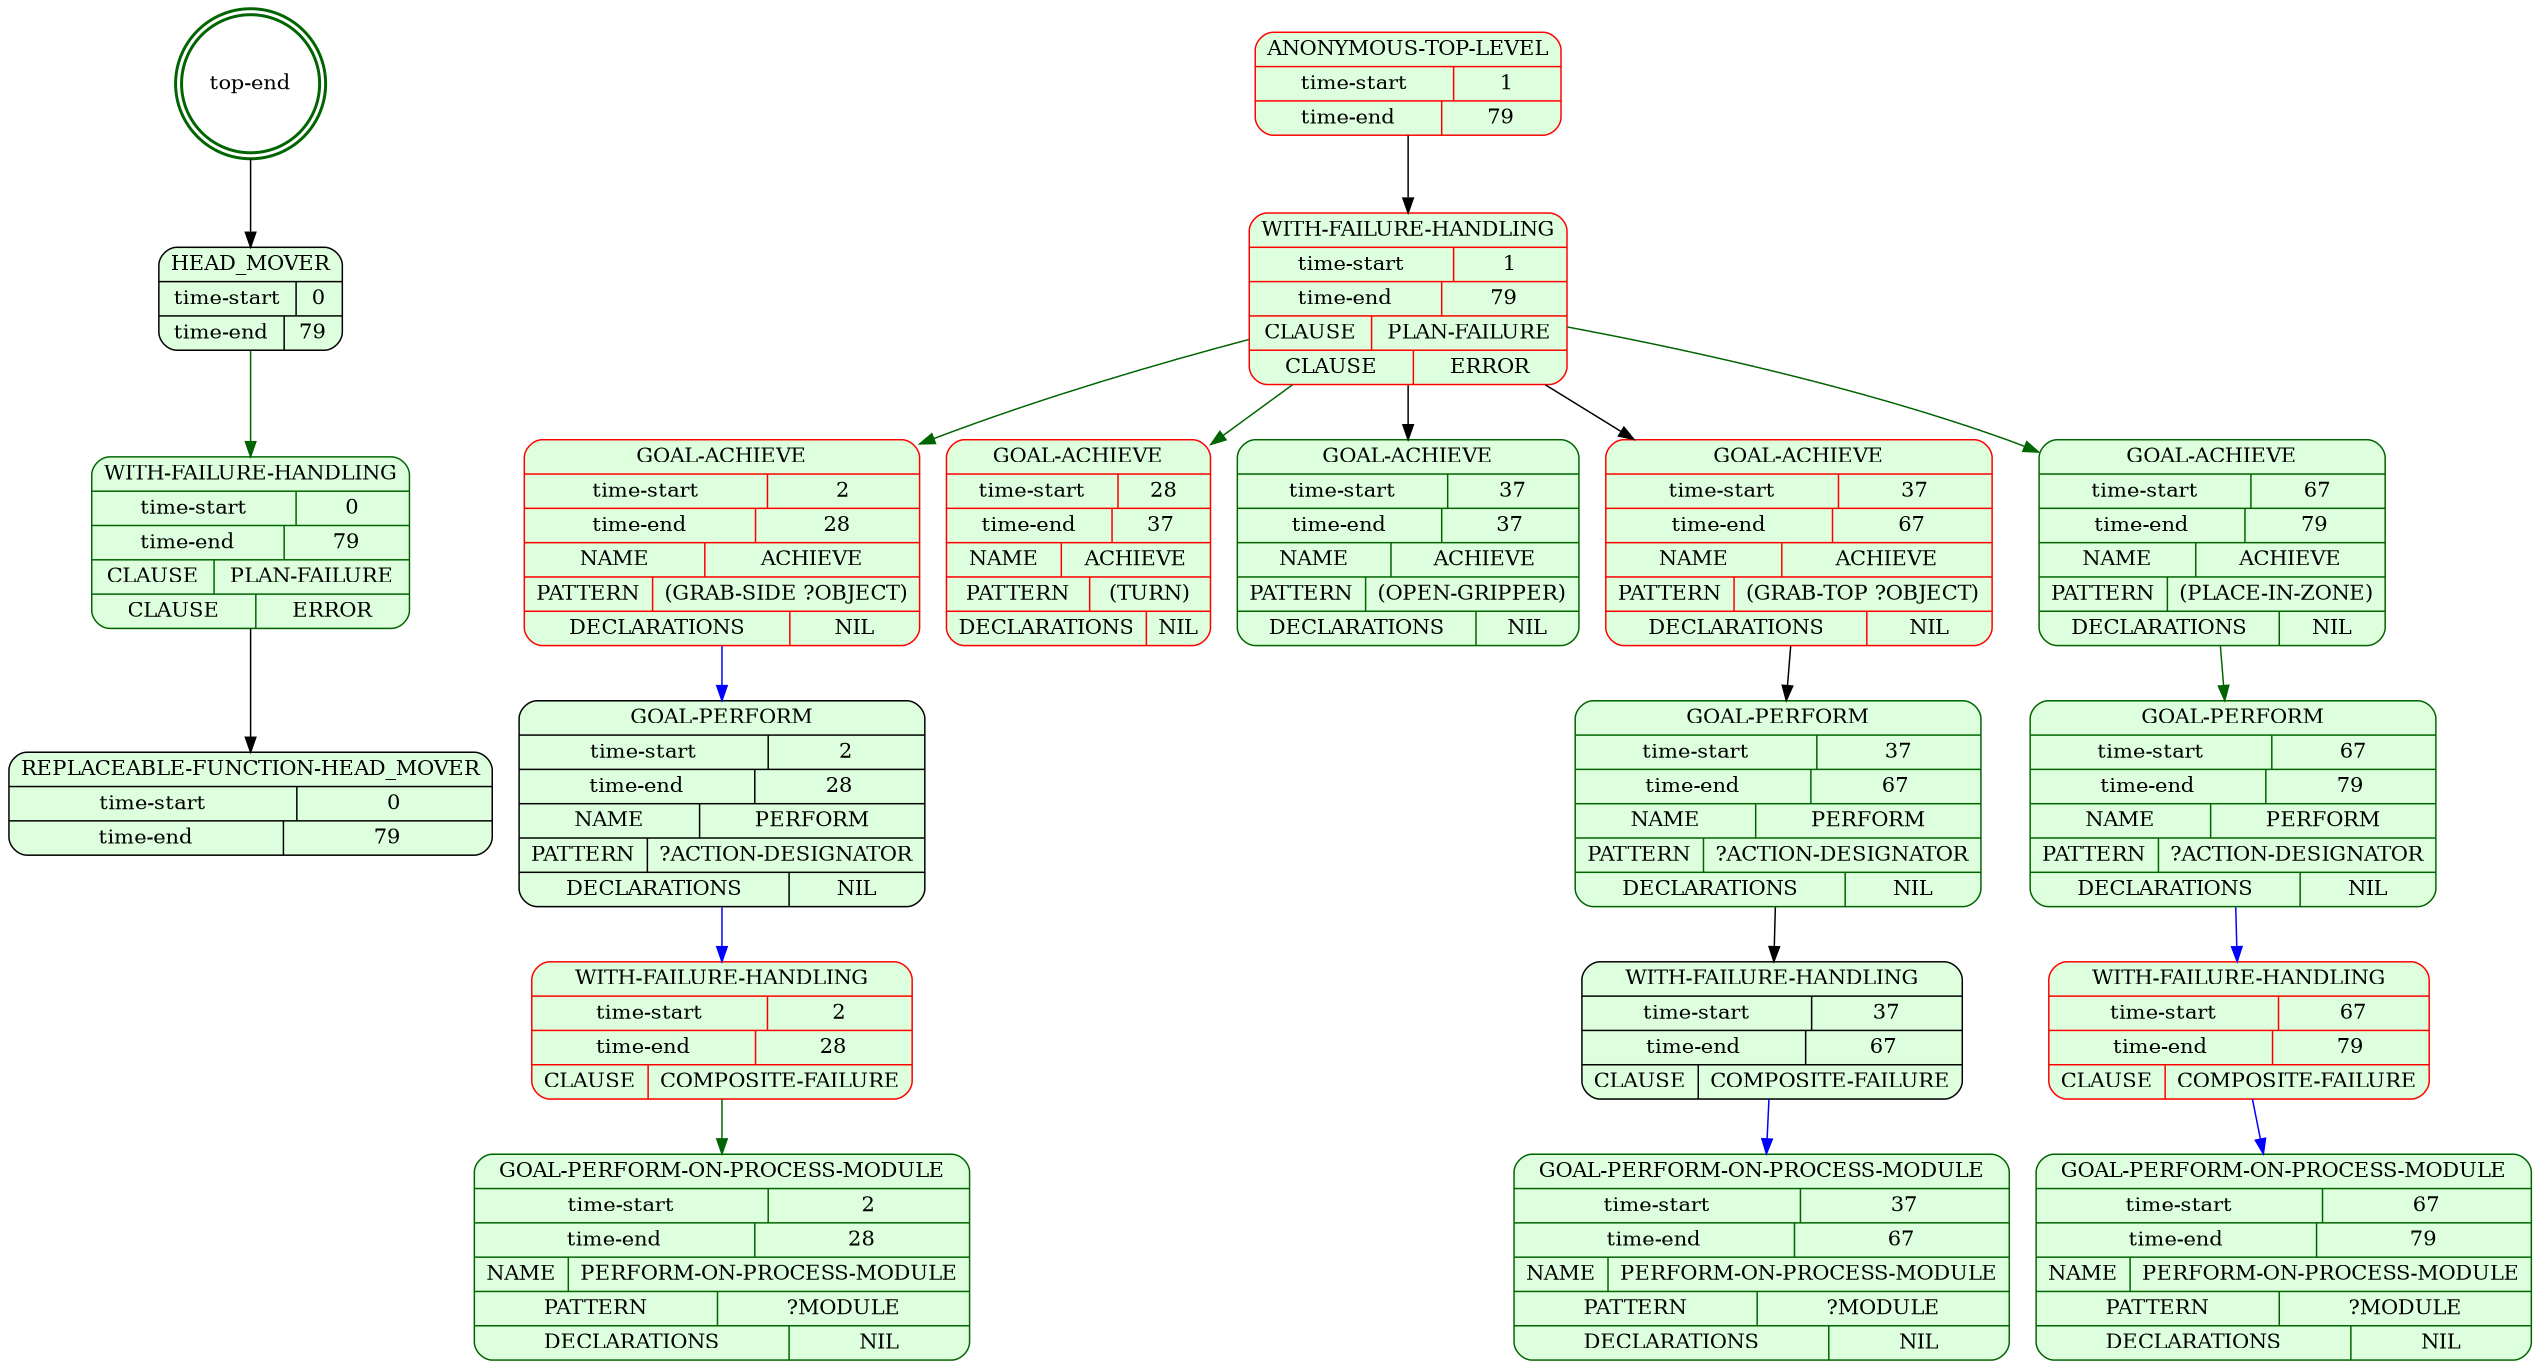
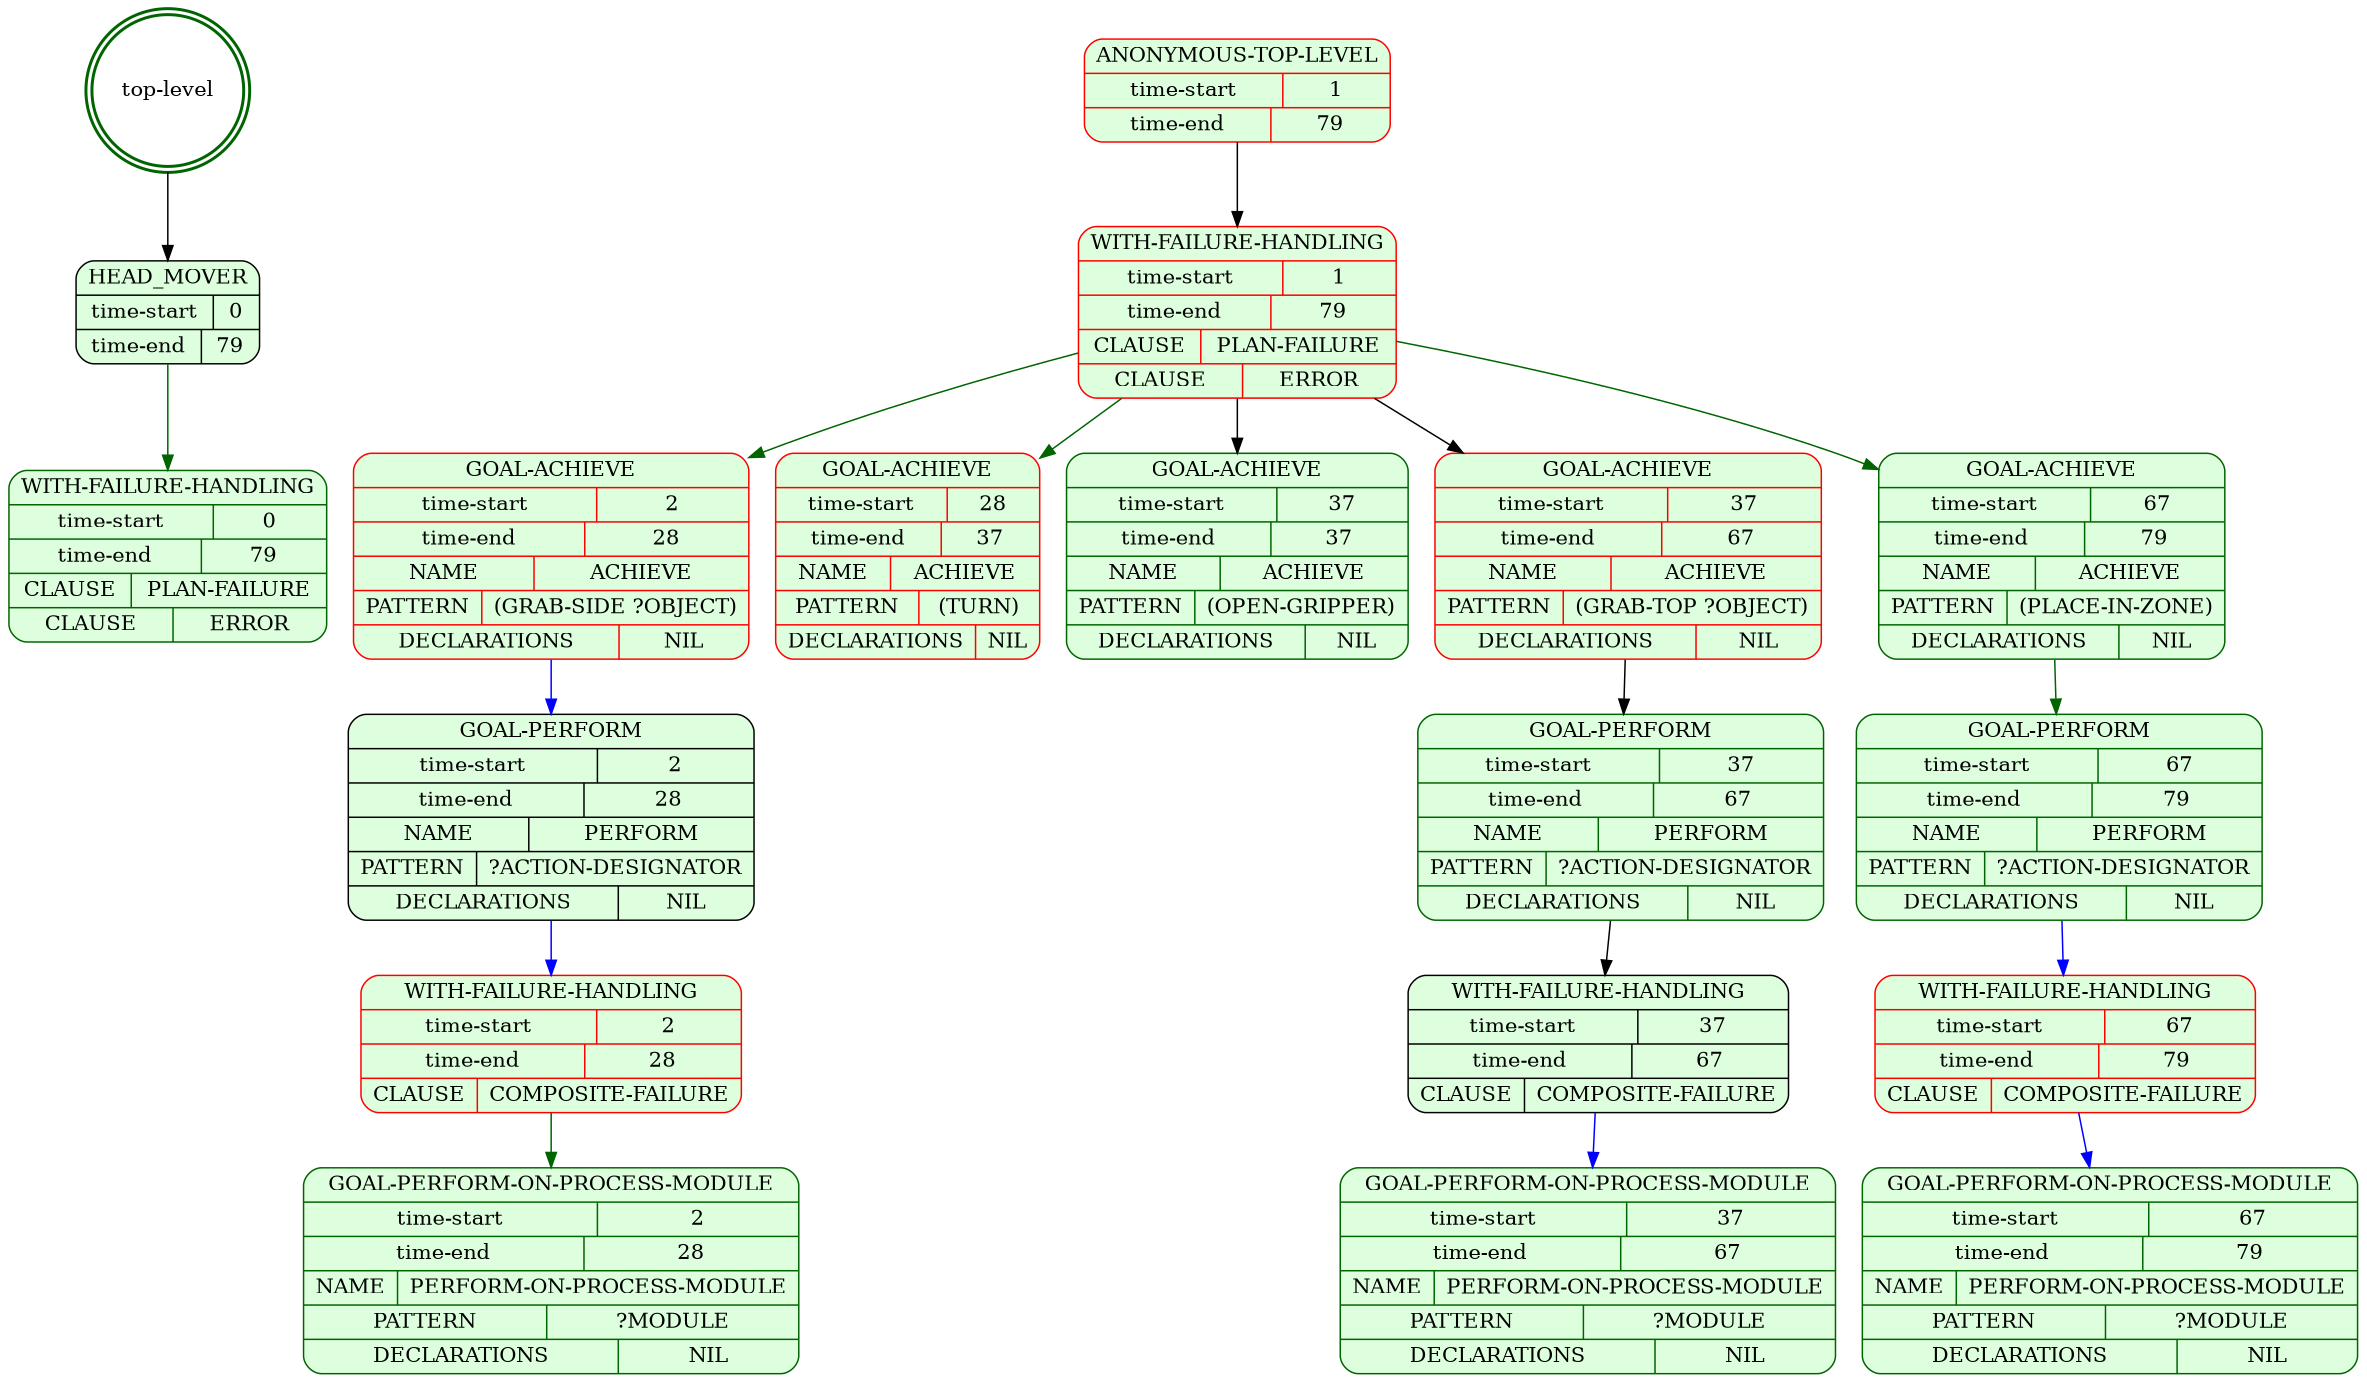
node "top-end": label "top-end" -> "top-level"
node "REPLACEABLE-FUNCTION-HEAD_MOVER": removed
